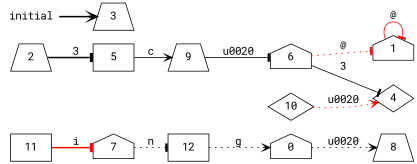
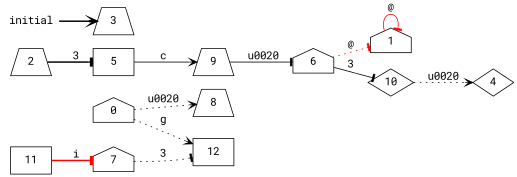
edge "6" -> "4": now "6" -> "10"
edge "10" -> "4": color red -> black
edge "7" -> "12": label "n" -> "3"
edge "12" -> "0": reversed
